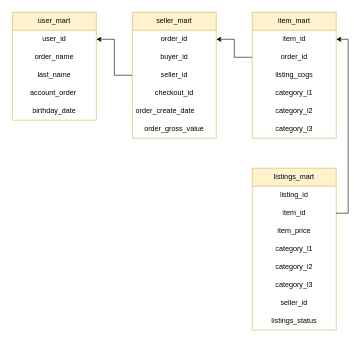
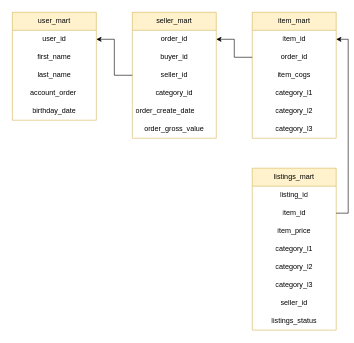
node "order_name": label "order_name" -> "first_name"
node "listing_cogs": label "listing_cogs" -> "item_cogs"
node "checkout_id": label "checkout_id" -> "category_id"
